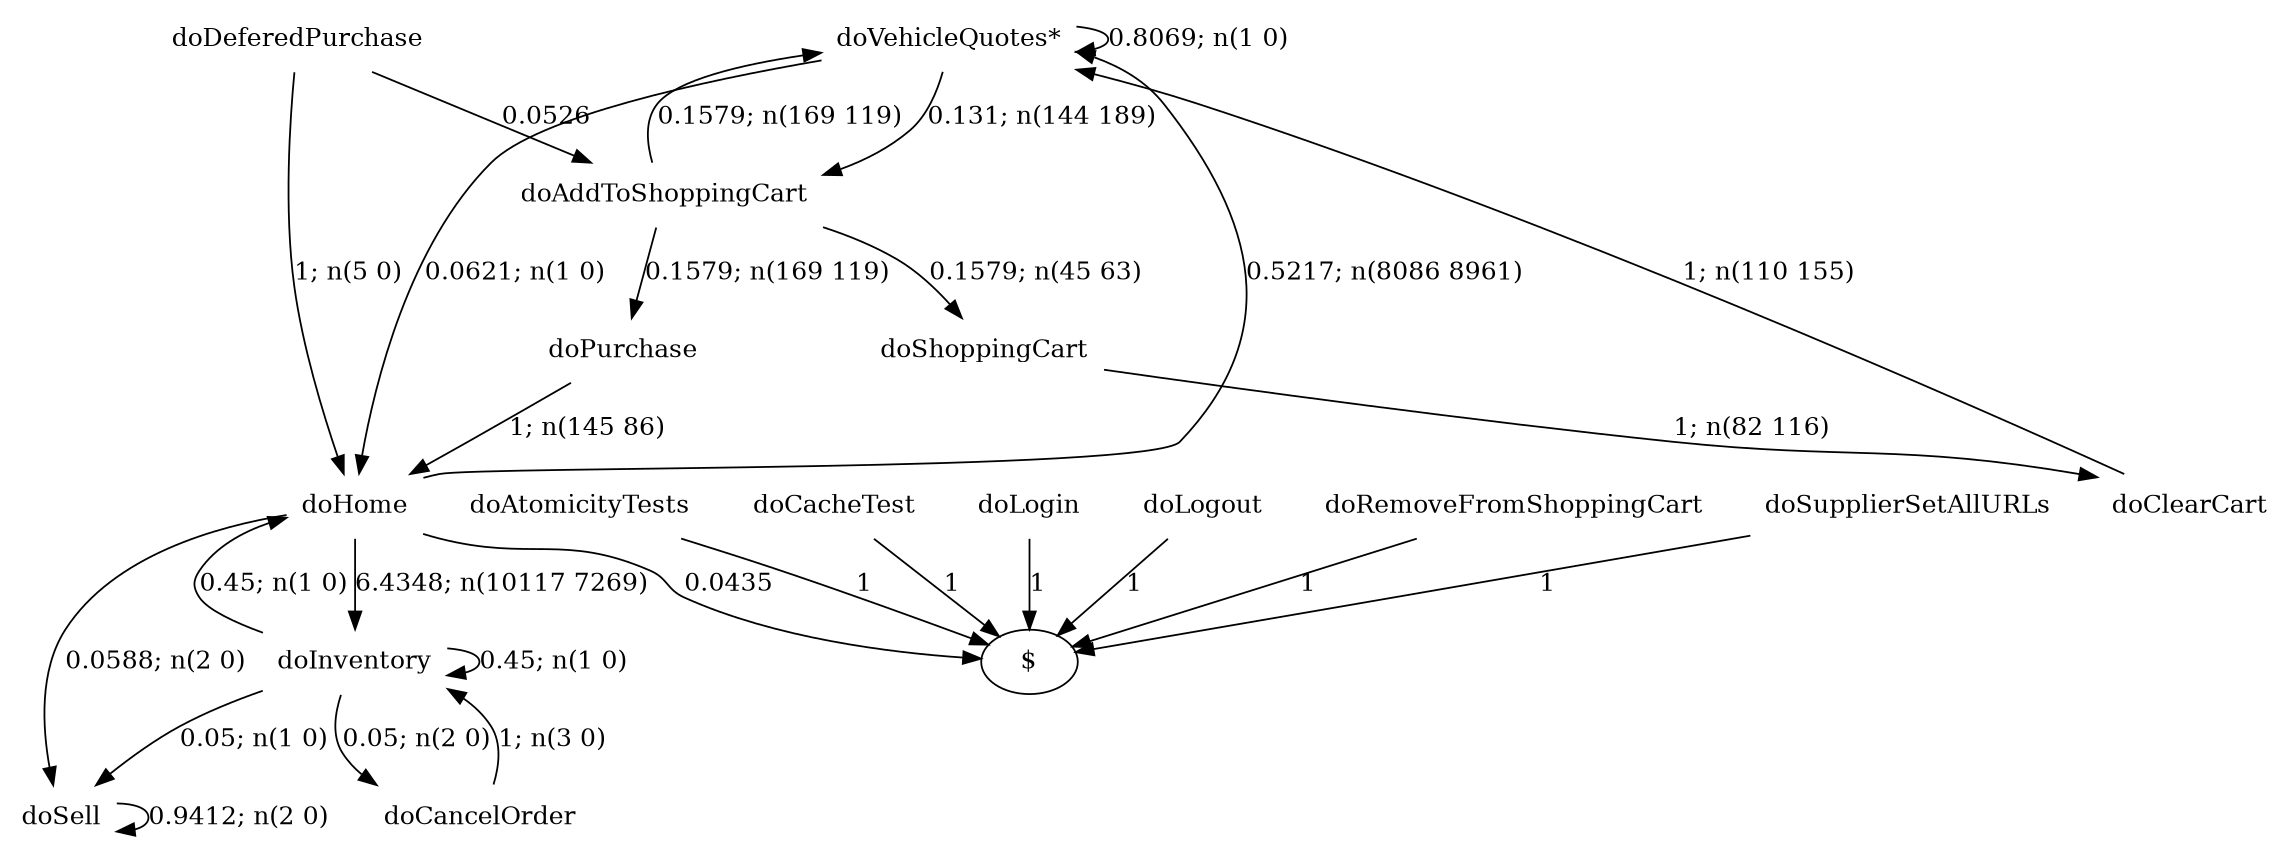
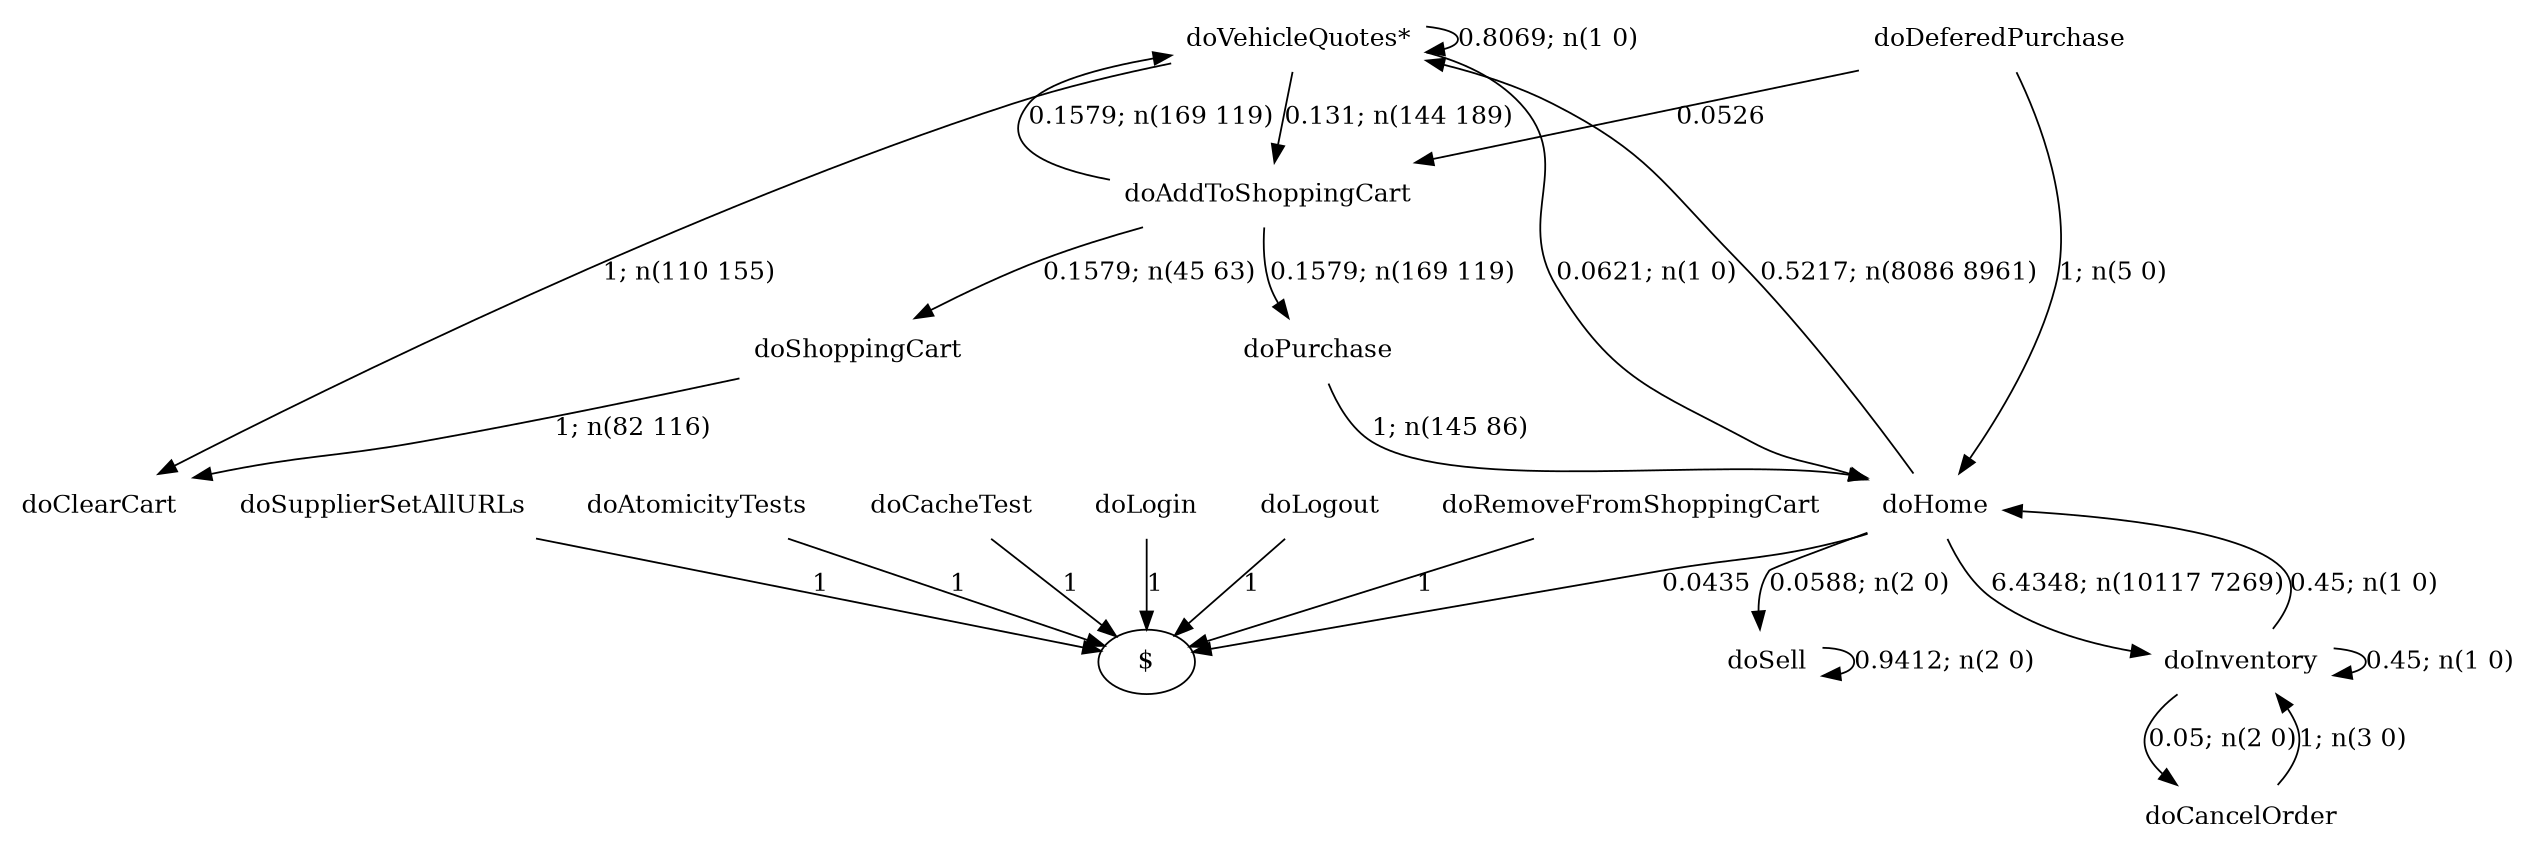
edge "doClearCart" -> "doVehicleQuotes*": reversed
edge "doInventory" -> "doSell": removed, label "0.05; n(1 0)"
